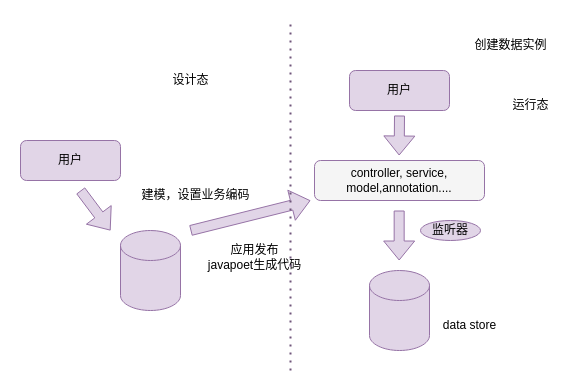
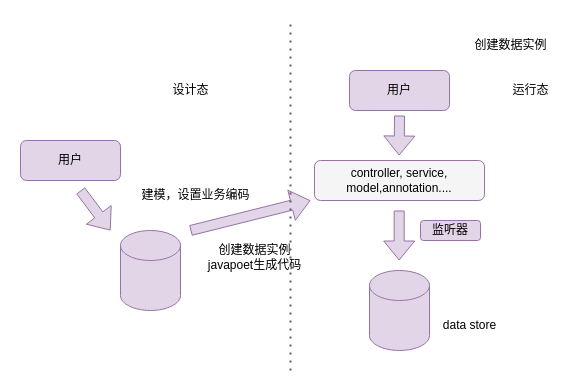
node "设计态": moved (191, 81) -> (191, 91)
node "运行态": moved (531, 106) -> (531, 91)
node "监听器": shape ellipse -> rounded rectangle
node "应用发布 javapoet生成代码": label "应用发布 javapoet生成代码" -> "创建数据实例 javapoet生成代码"
